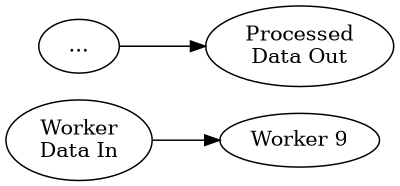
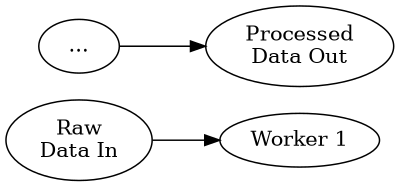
node "Worker Data In": label "Worker Data In" -> "Raw Data In"
node "Worker 9": label "Worker 9" -> "Worker 1"
